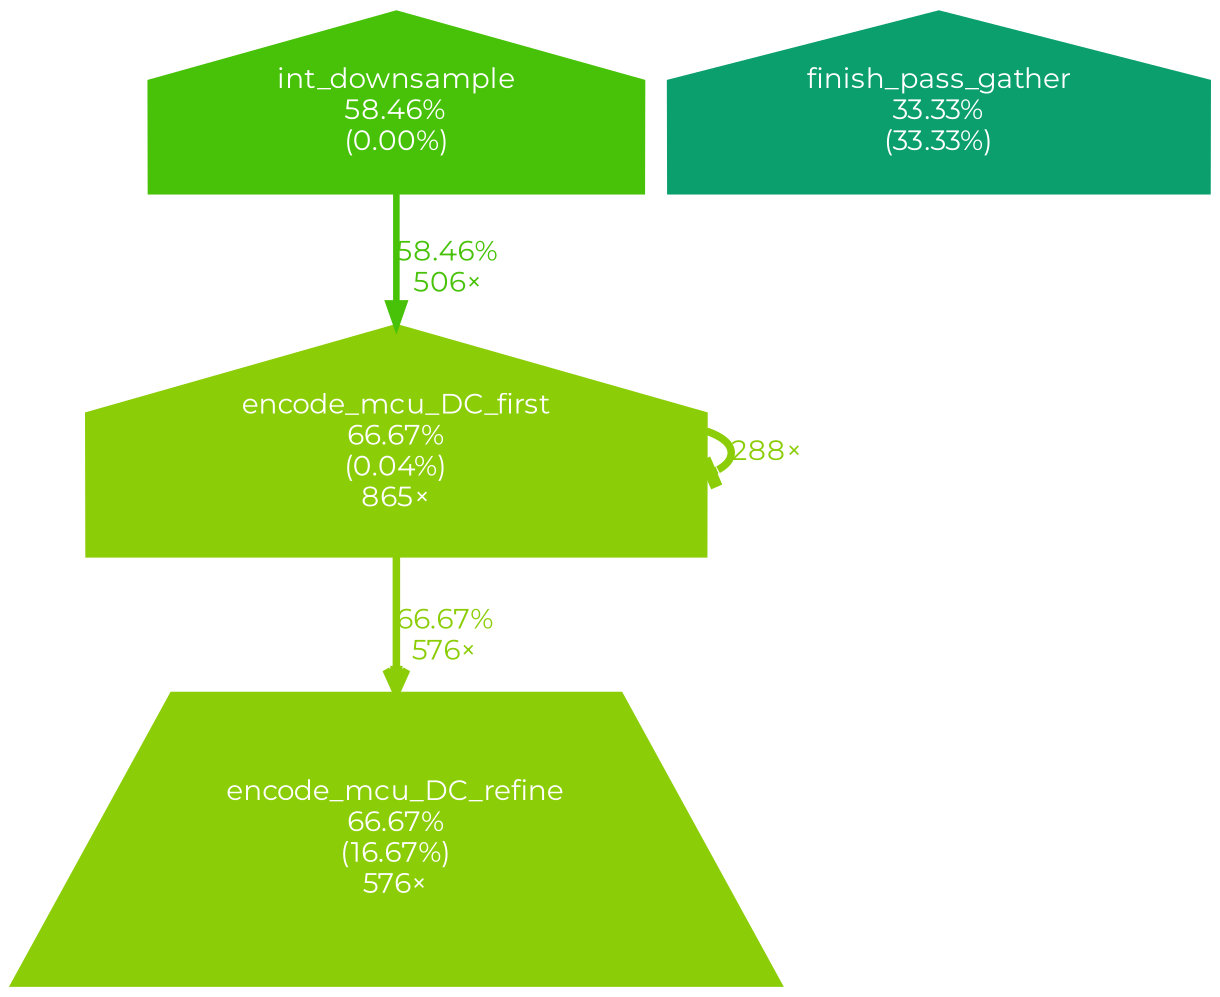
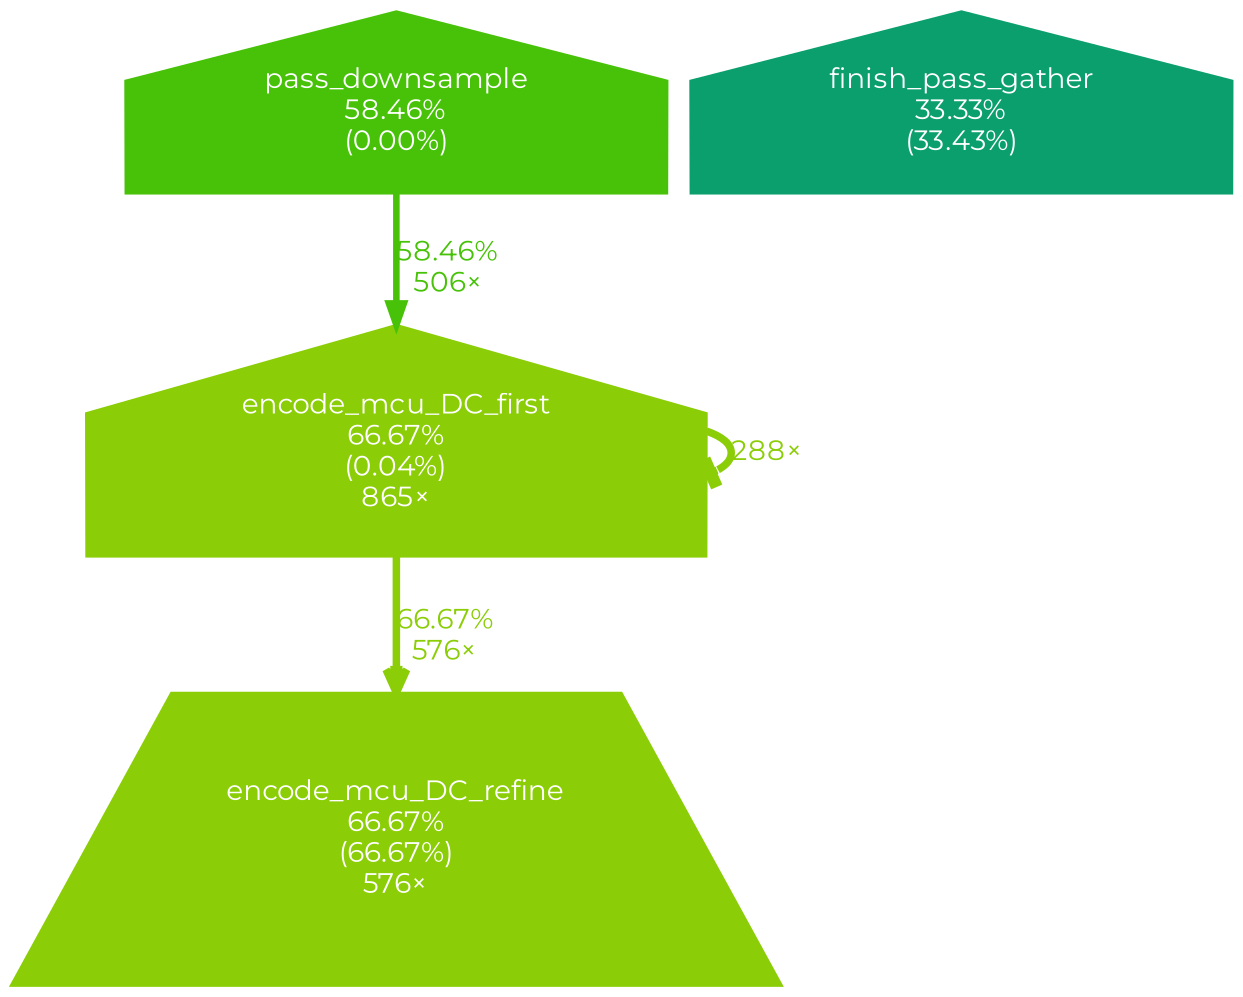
node "int_downsample 58.46% (0.00%)": label "int_downsample 58.46% (0.00%)" -> "pass_downsample 58.46% (0.00%)"
node "finish_pass_gather 33.33% (33.33%)": label "finish_pass_gather 33.33% (33.33%)" -> "finish_pass_gather 33.33% (33.43%)"
node "encode_mcu_DC_refine 66.67% (16.67%) 576×": label "encode_mcu_DC_refine 66.67% (16.67%) 576×" -> "encode_mcu_DC_refine 66.67% (66.67%) 576×"
